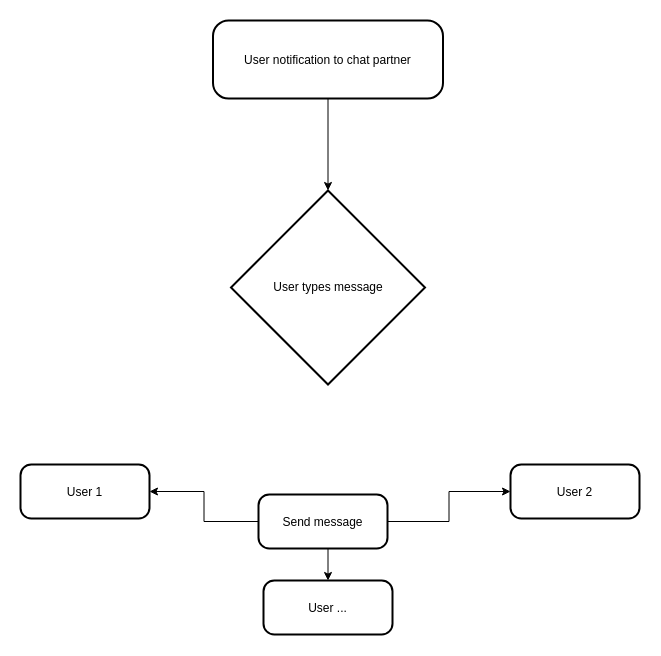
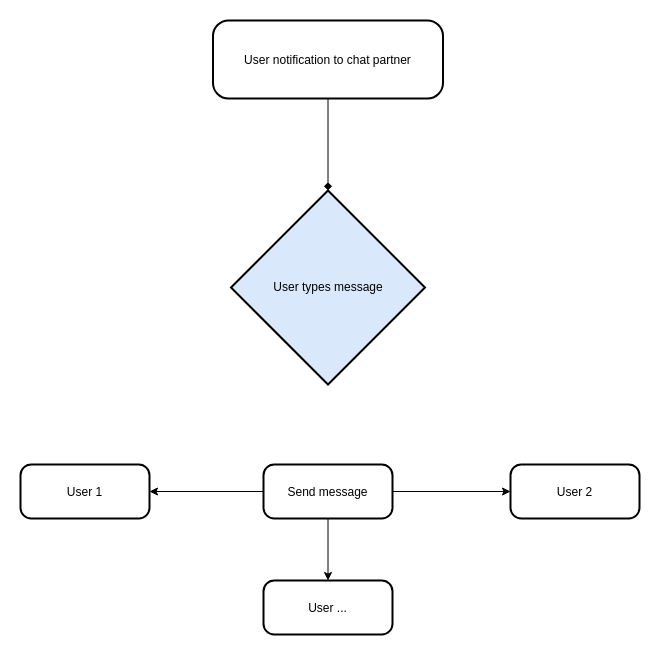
edge "User notification to chat partner" -> "User types message": arrowhead classic -> diamond
node "User types message": fillcolor #ffffff -> #dae8fc
node "Send message": moved (323, 522) -> (328, 492)
